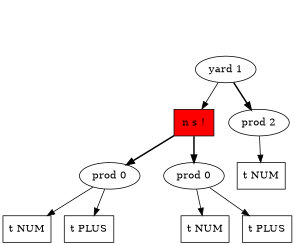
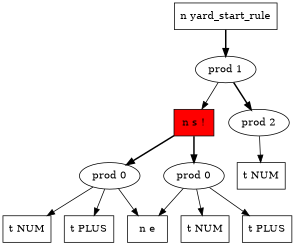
node "n yard_start_rule": added
node "yard 1": label "yard 1" -> "prod 1"
node "n e": added
